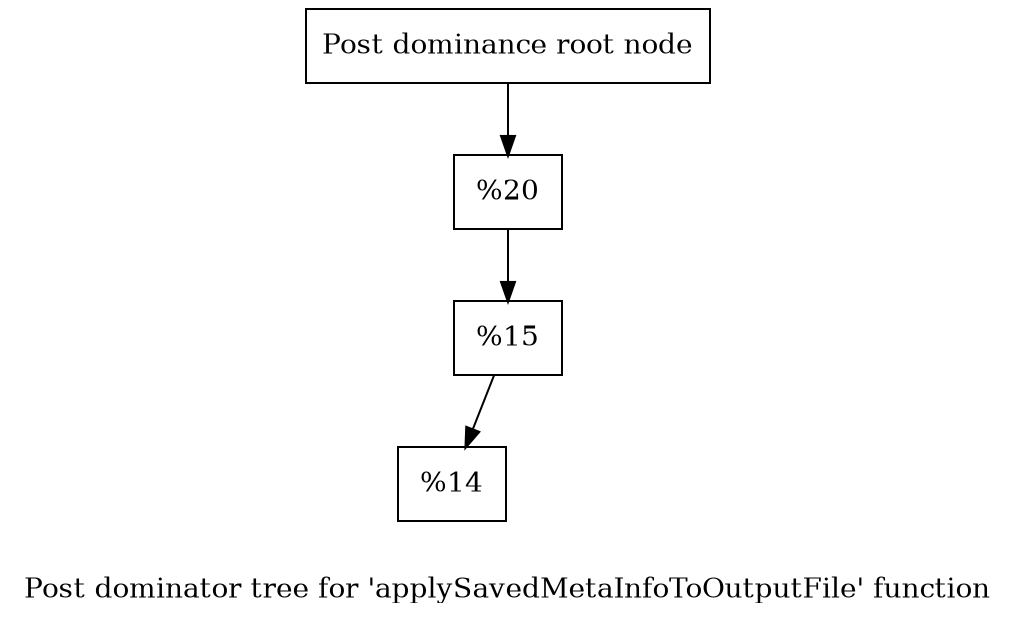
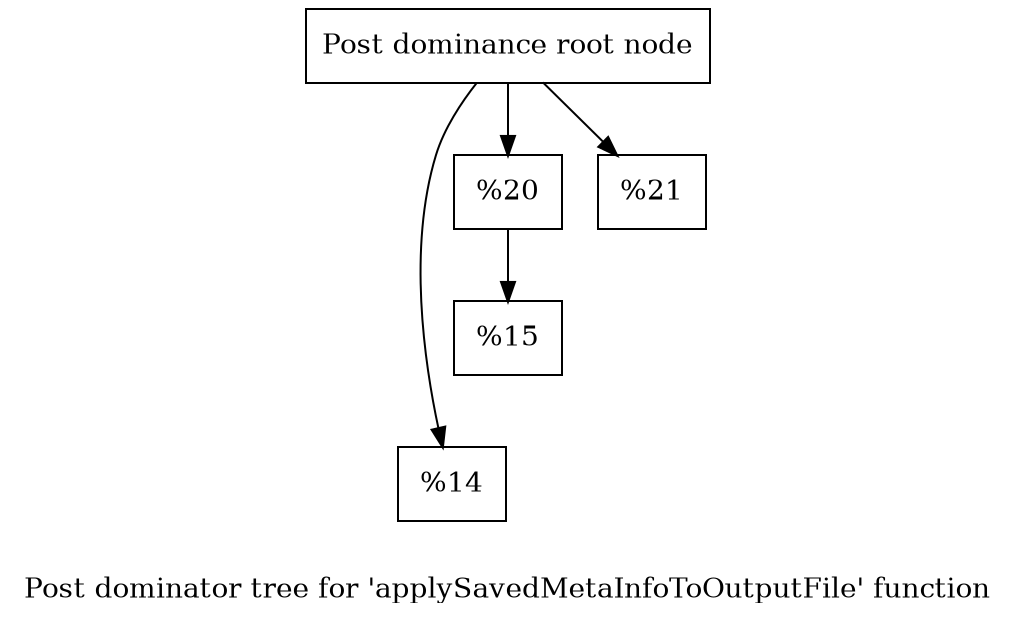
node "%21": added
edge "%15" -> "%14": now "Post dominance root node" -> "%14"
